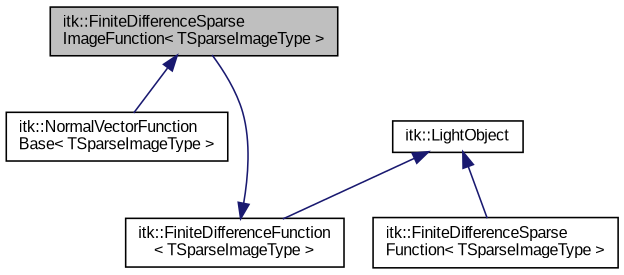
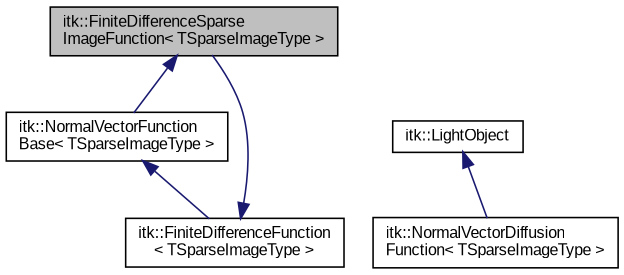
edge "itk::FiniteDifferenceFunction < TSparseImageType >" -> "itk::LightObject": now "itk::FiniteDifferenceFunction < TSparseImageType >" -> "itk::NormalVectorFunction Base< TSparseImageType >"
node "itk::FiniteDifferenceSparse Function< TSparseImageType >": label "itk::FiniteDifferenceSparse Function< TSparseImageType >" -> "itk::NormalVectorDiffusion Function< TSparseImageType >"
